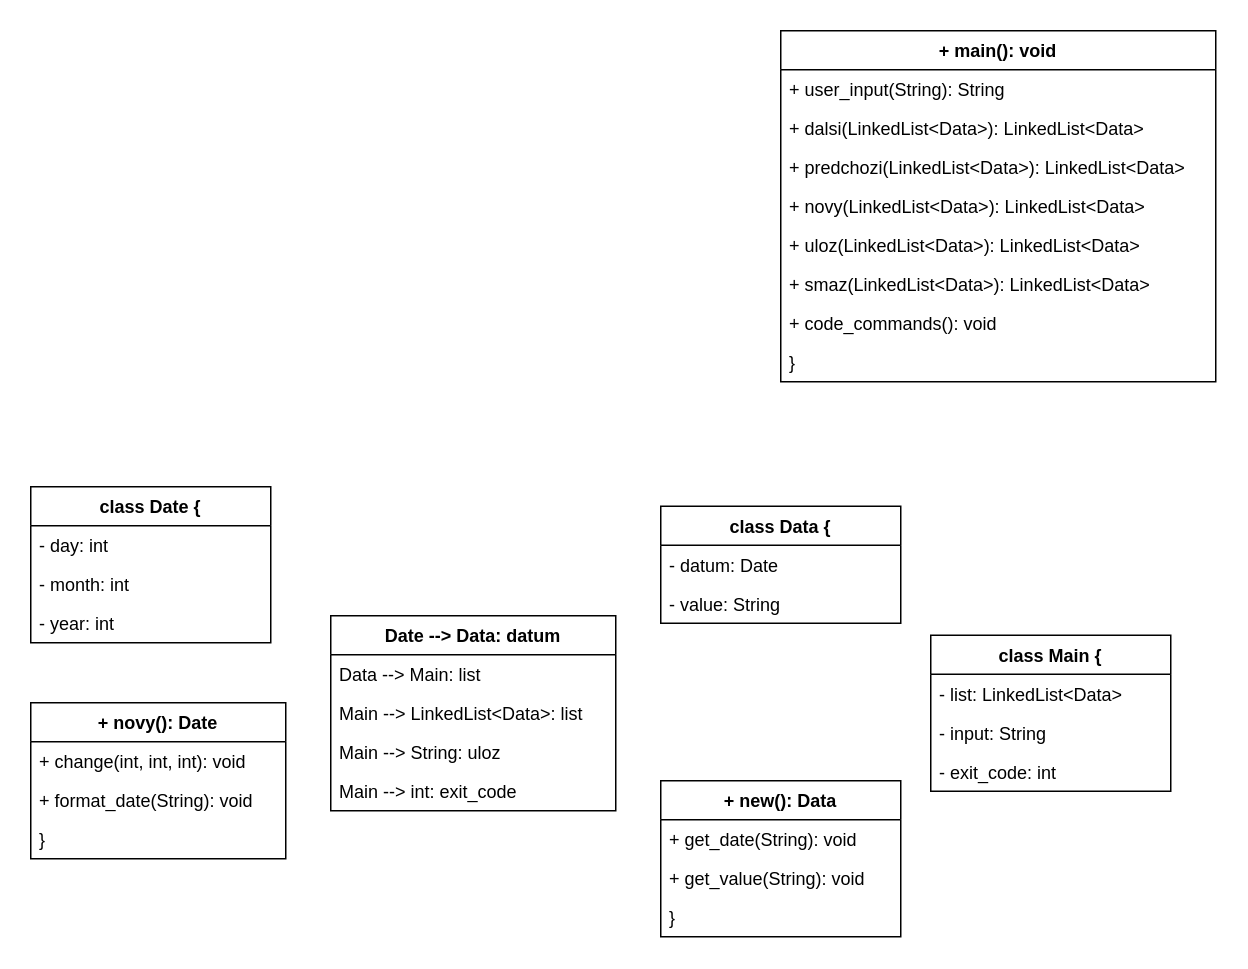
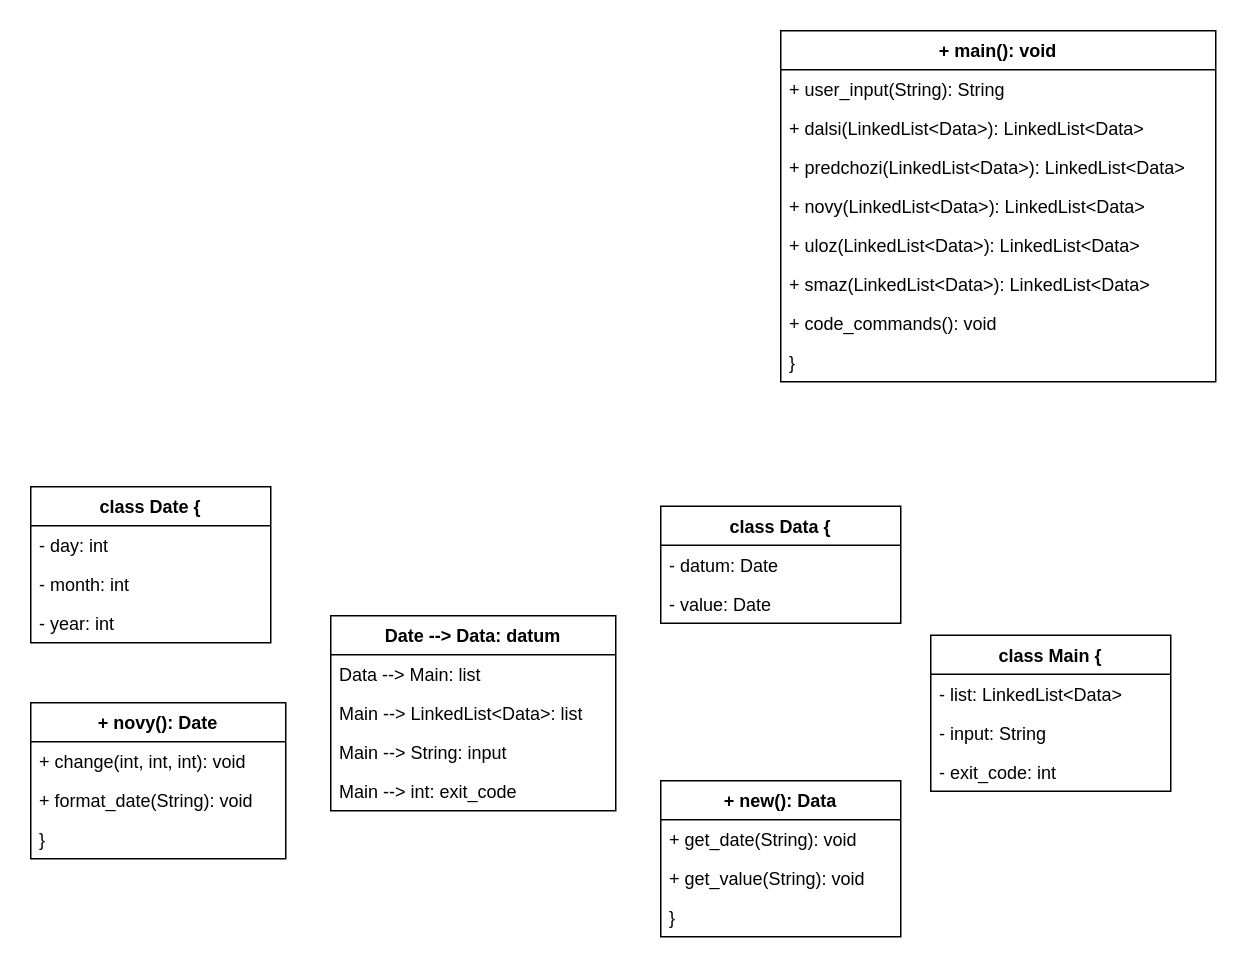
node "- value: String": label "- value: String" -> "- value: Date"
node "Main --> String: uloz": label "Main --> String: uloz" -> "Main --> String: input"
